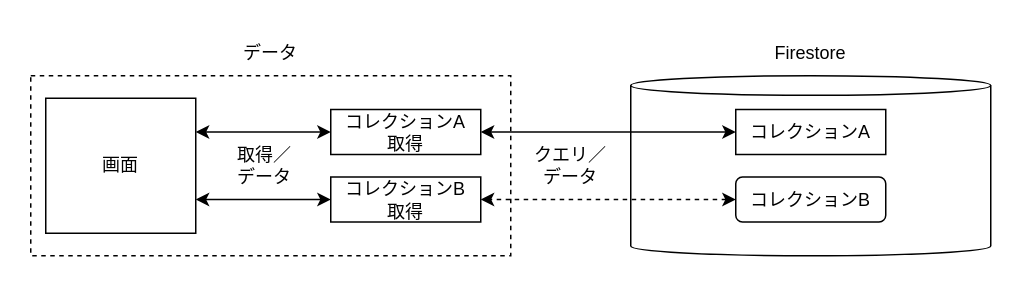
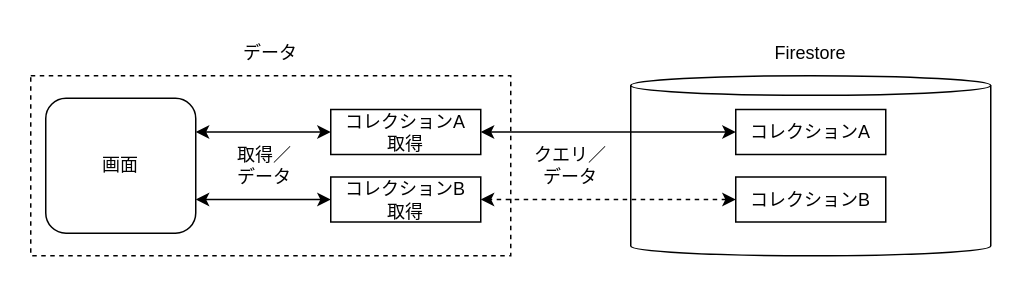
node "画面": shape rectangle -> rounded rectangle
node "コレクションB": shape rounded rectangle -> rectangle
